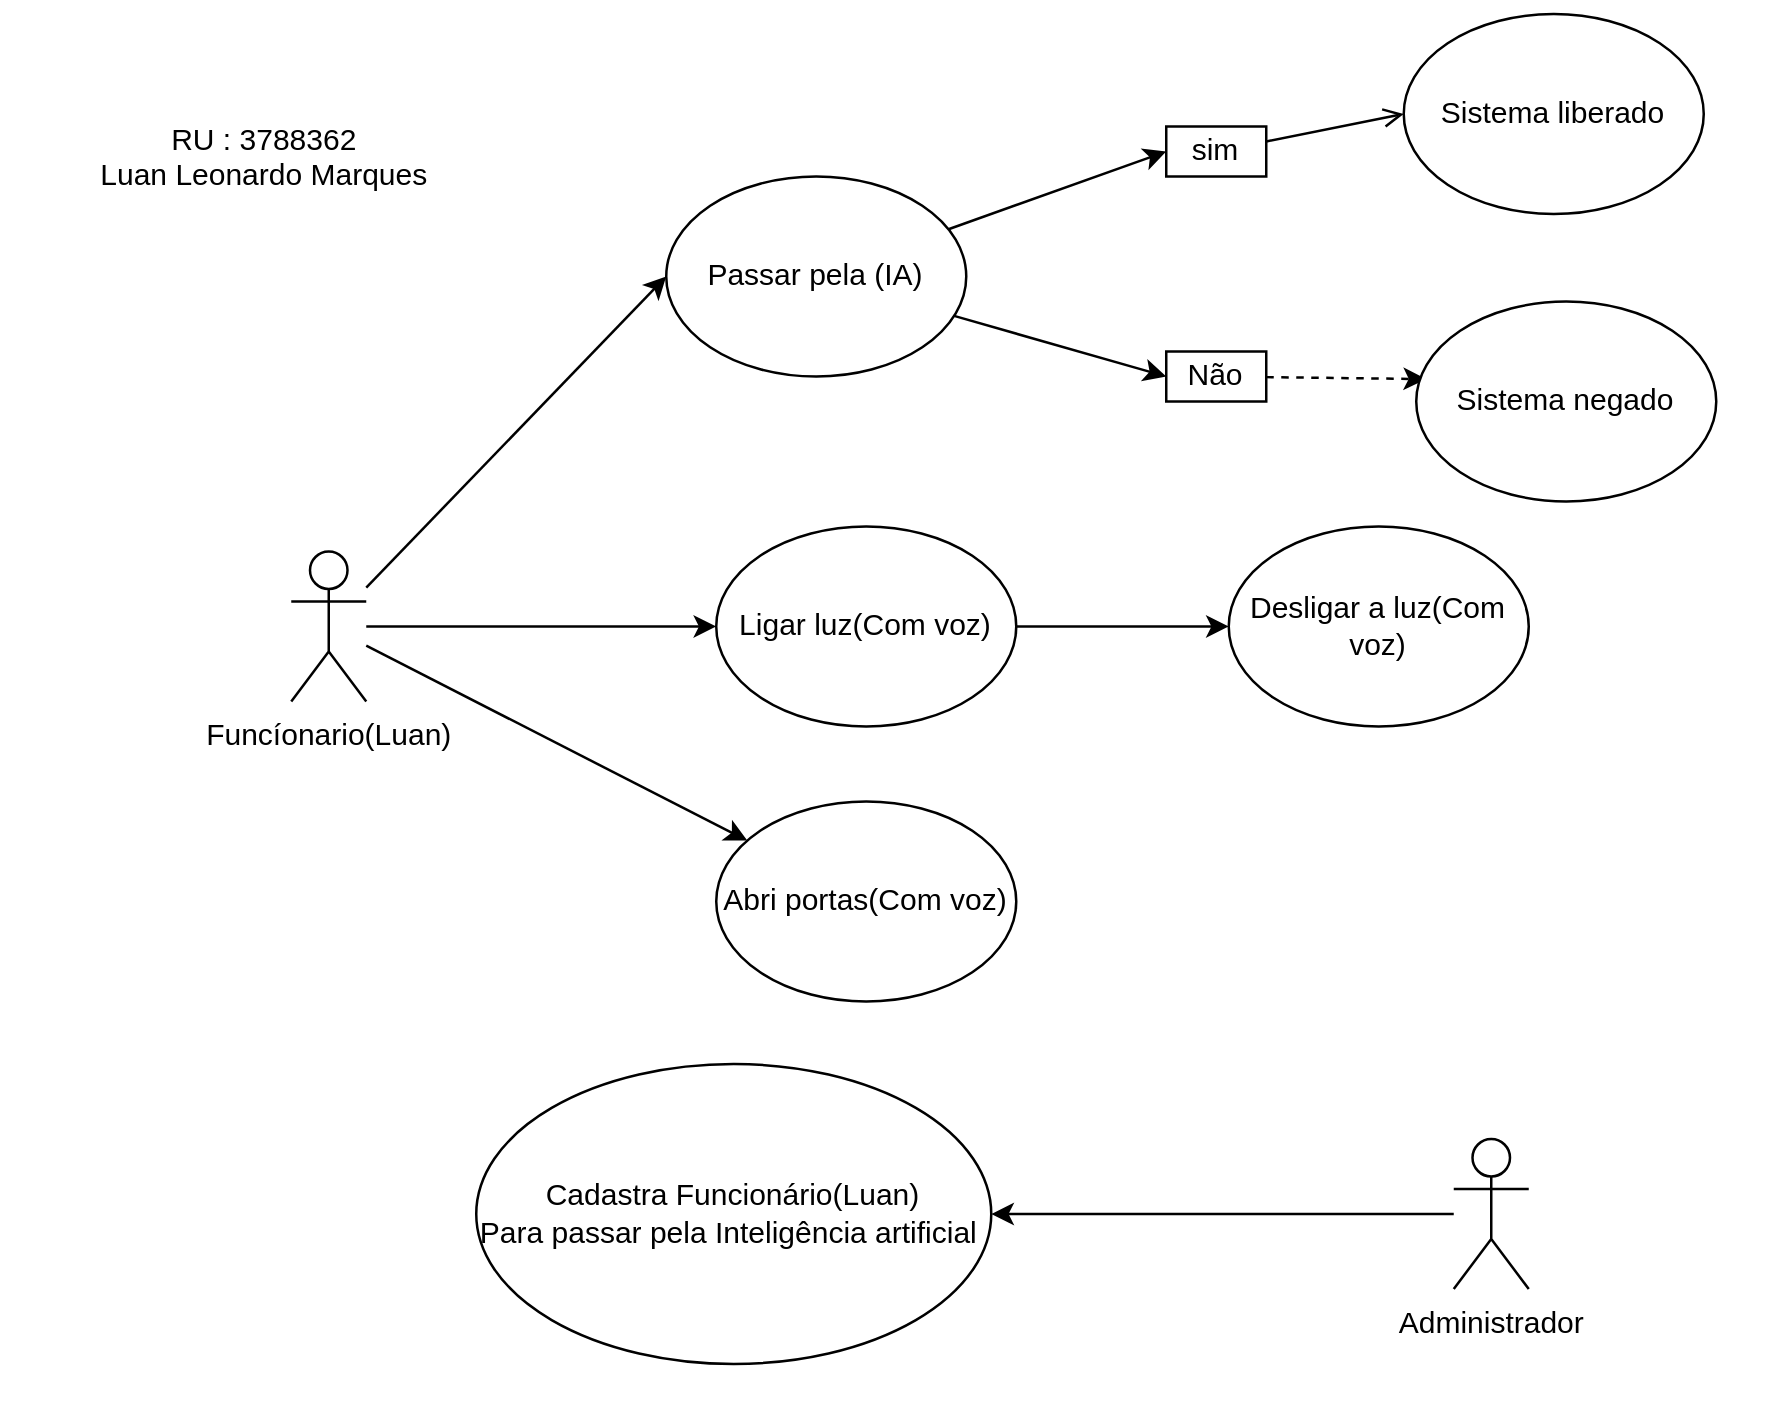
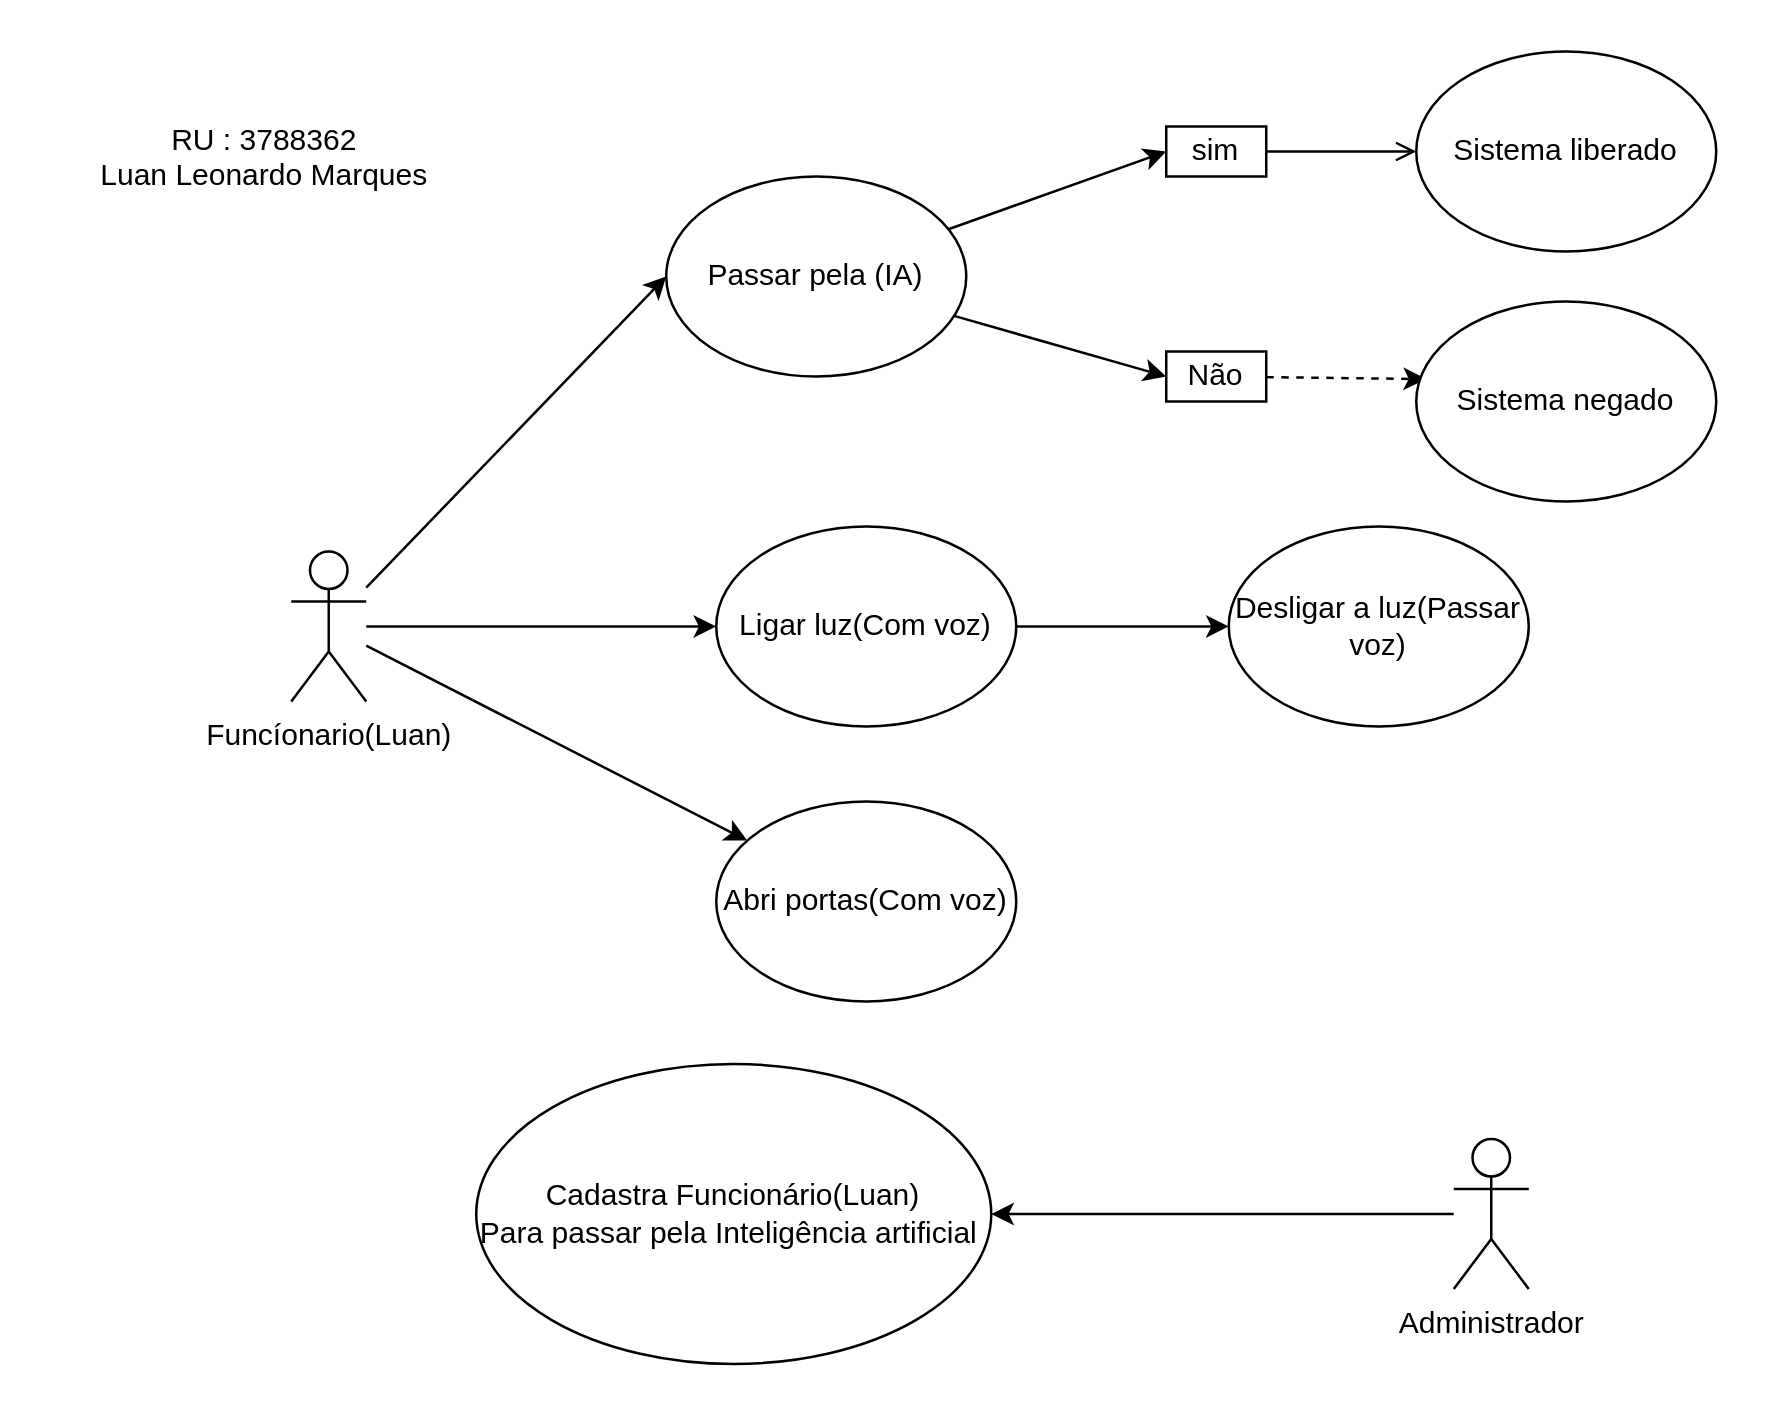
node "Sistema liberado": moved (1554, 114) -> (1566, 151)
node "Desligar a luz(Com voz)": label "Desligar a luz(Com voz)" -> "Desligar a luz(Passar voz)"
